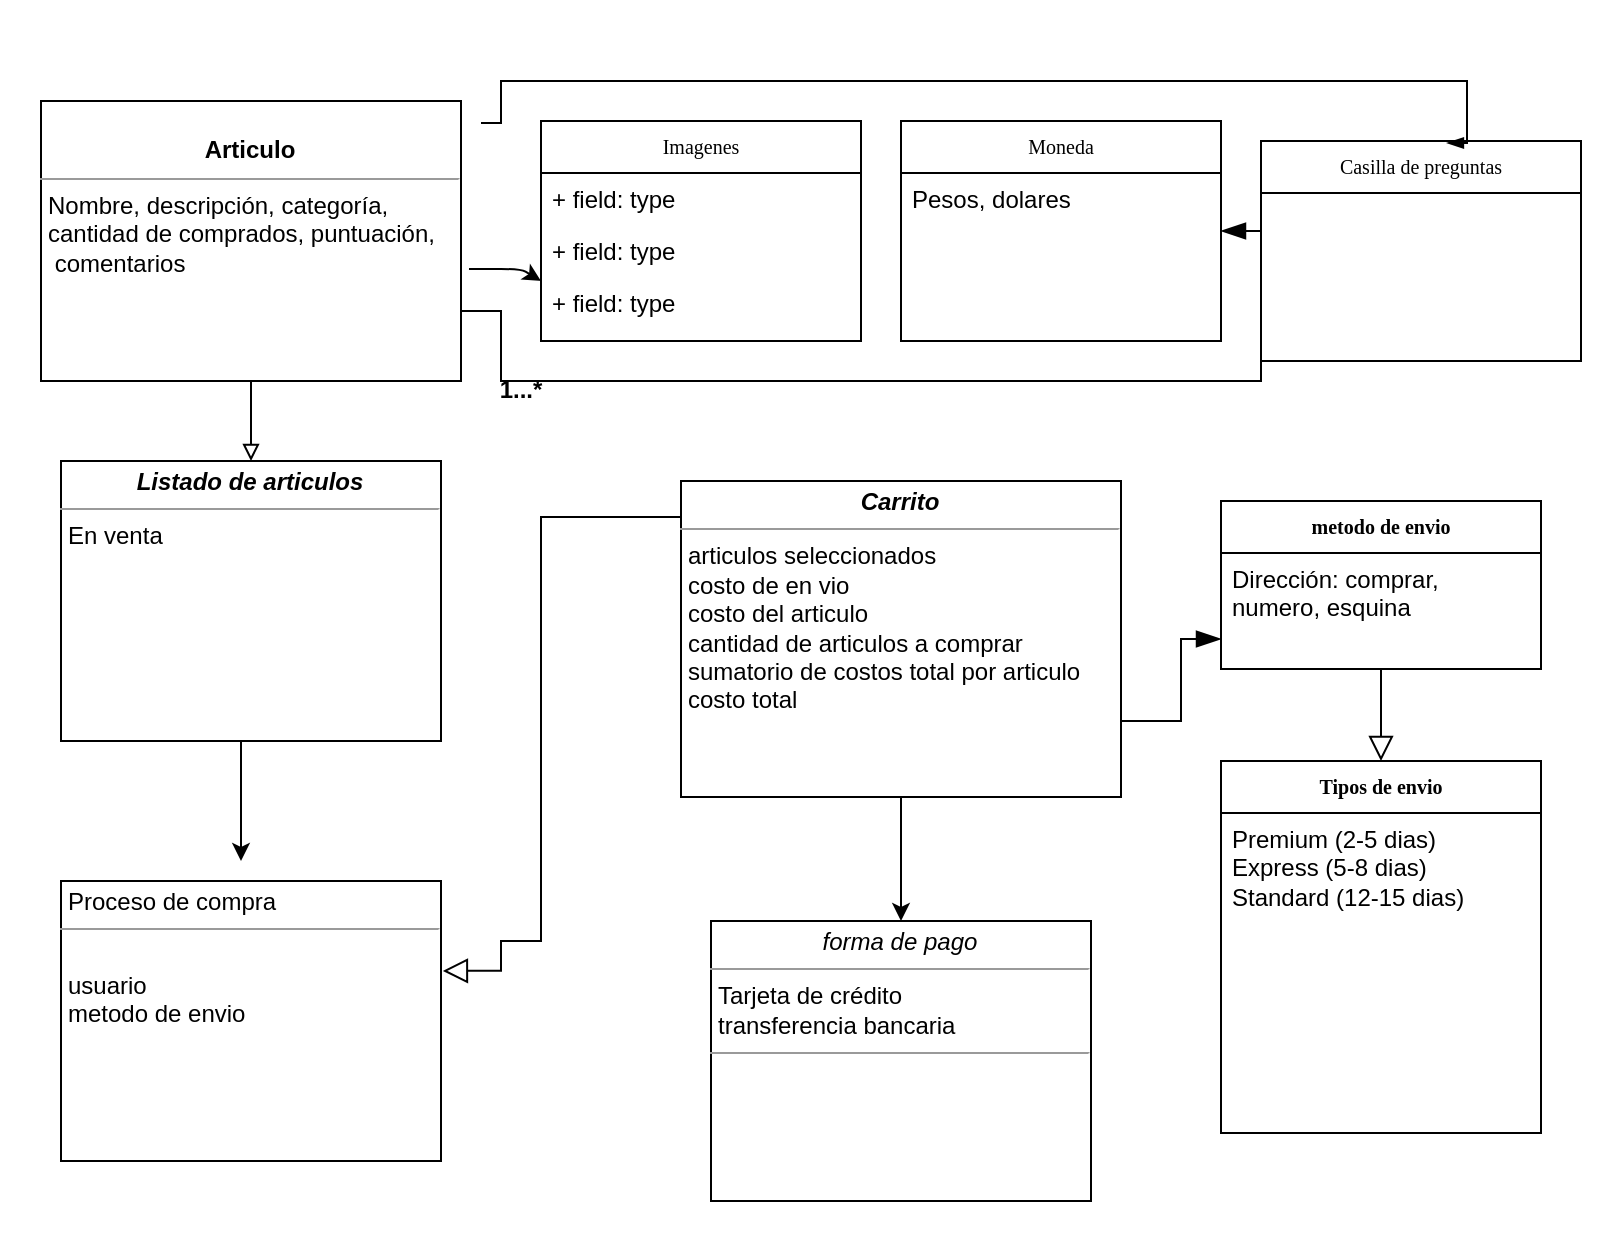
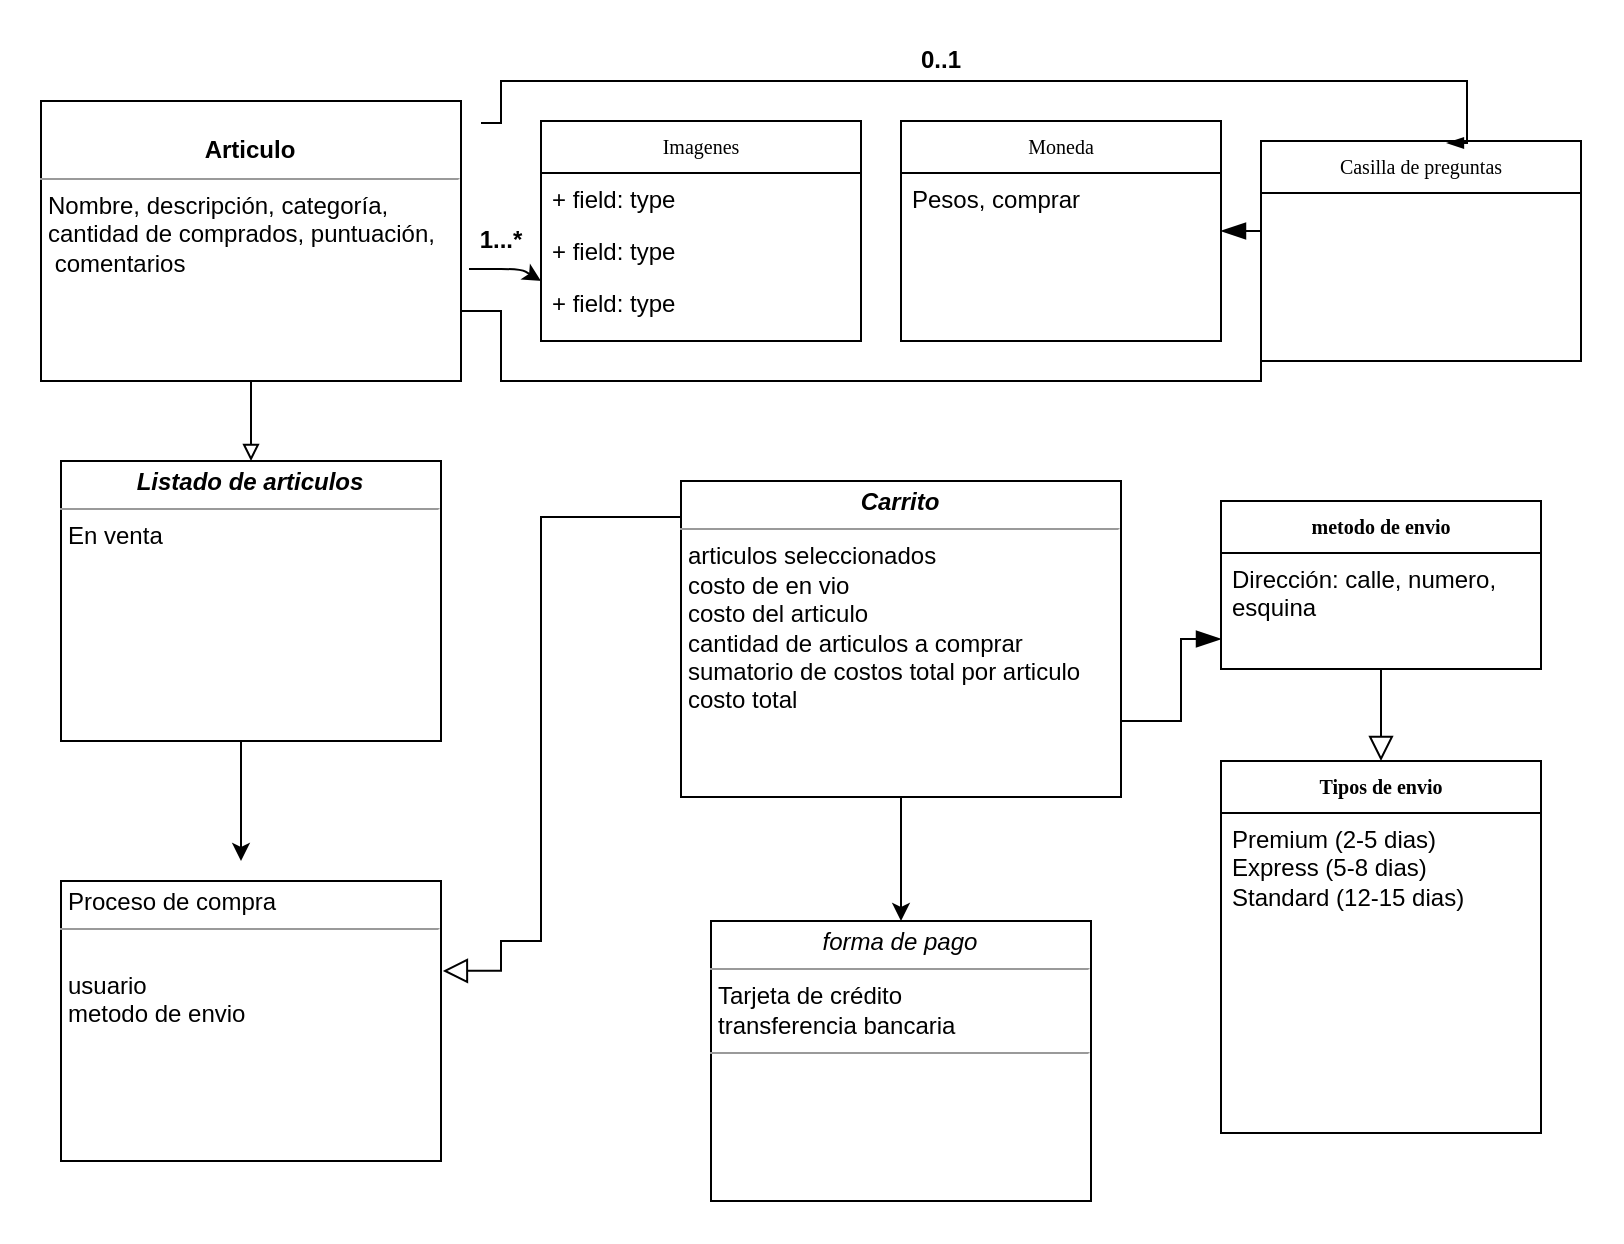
node "0..1": added
node "Pesos, dolares": label "Pesos, dolares" -> "Pesos, comprar"
node "1...*": moved (521, 391) -> (501, 241)
node "Dirección: comprar, numero, esquina": label "Dirección: comprar, numero, esquina" -> "Dirección: calle, numero, esquina"
